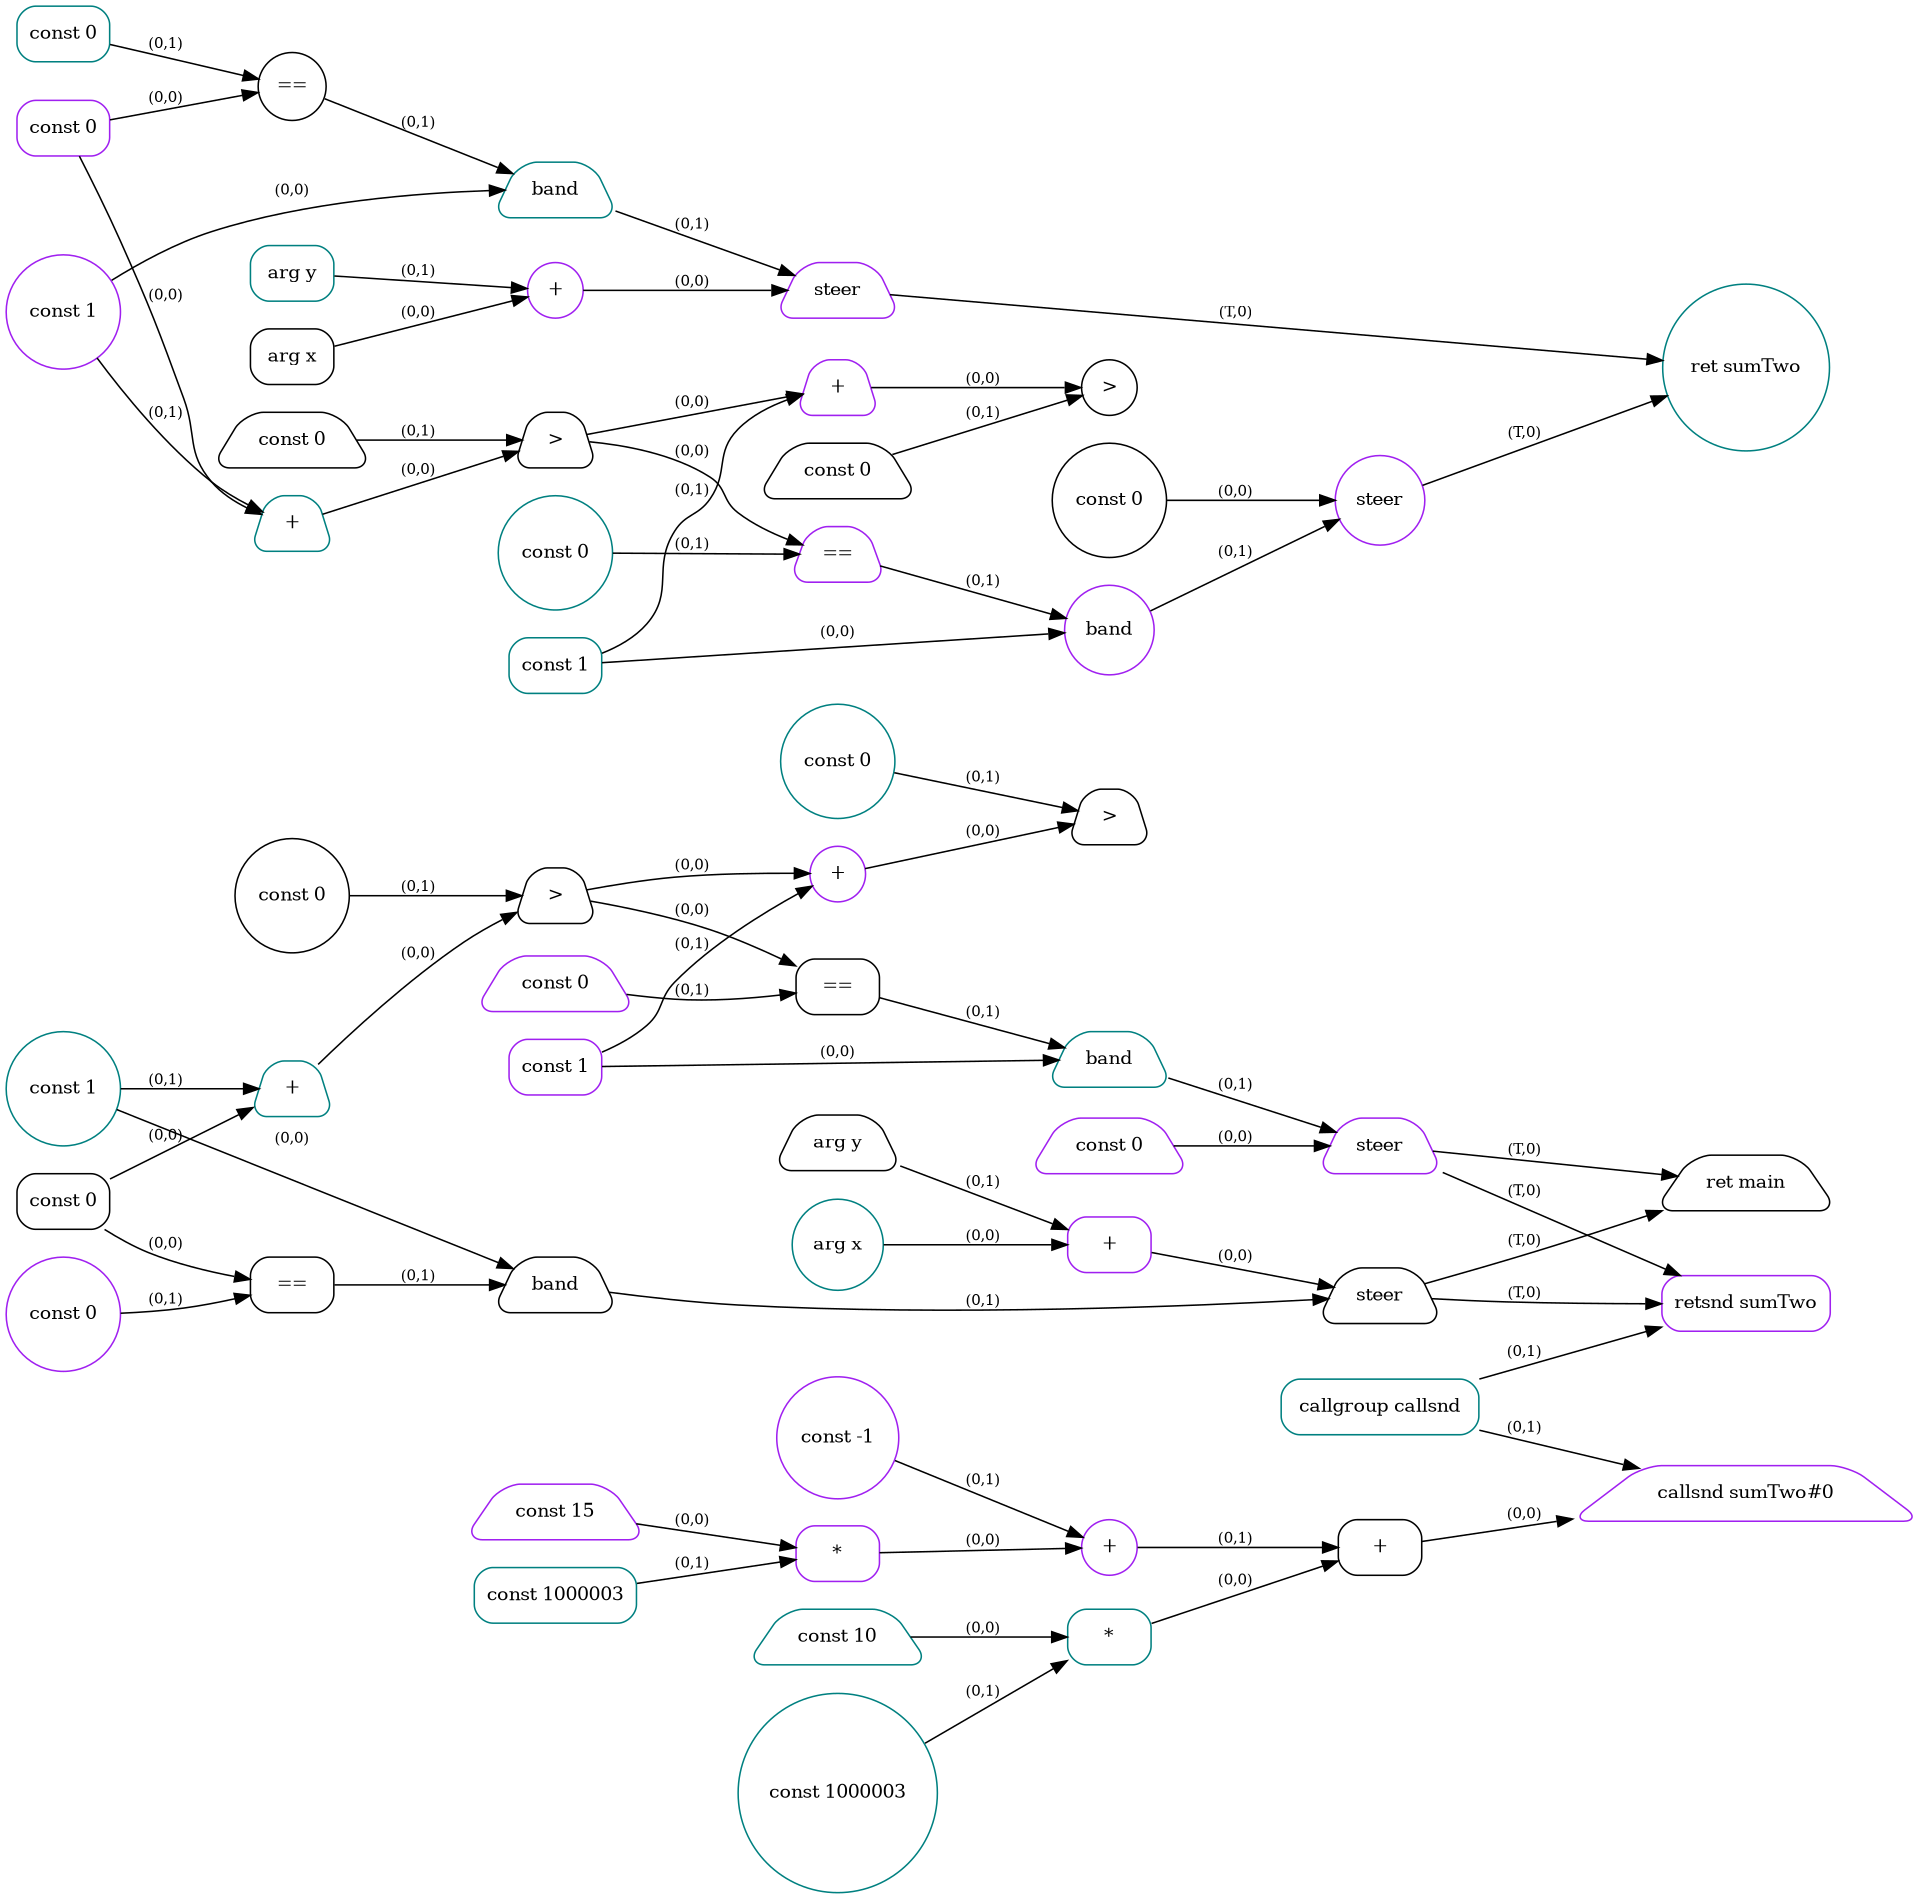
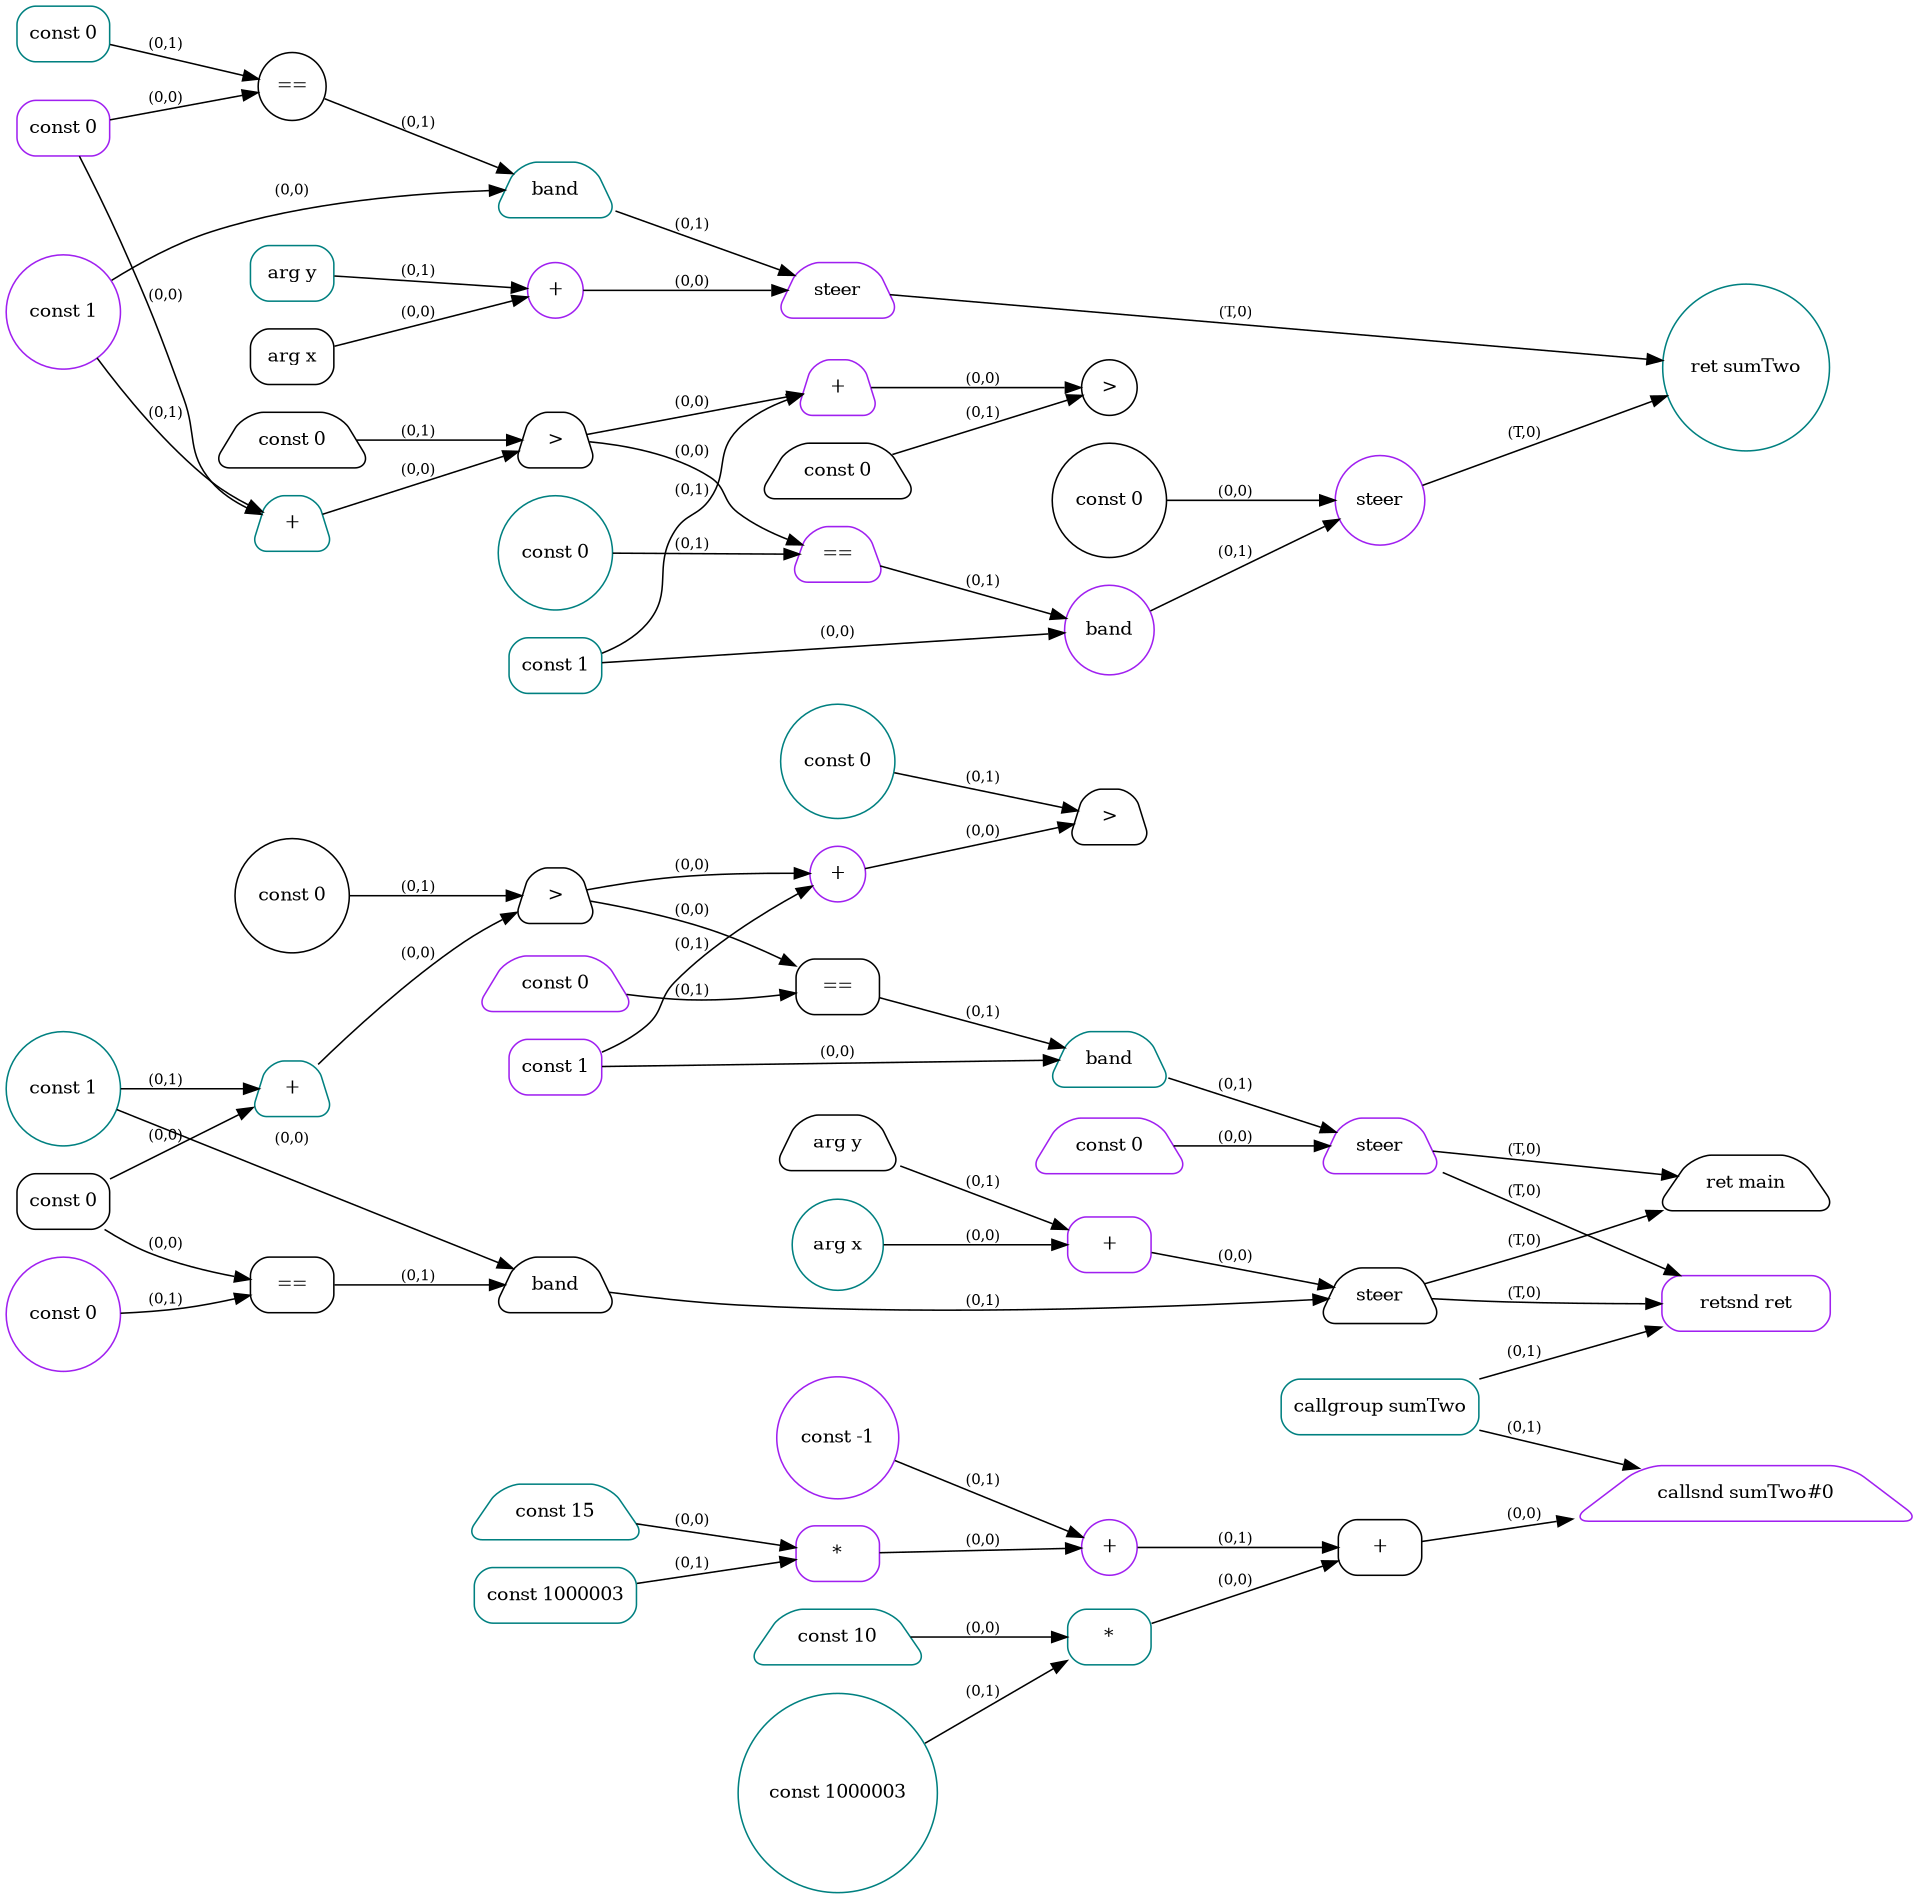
node "retsnd sumTwo": label "retsnd sumTwo" -> "retsnd ret"
node "callgroup callsnd": label "callgroup callsnd" -> "callgroup sumTwo"
node "const 15": color purple -> teal
